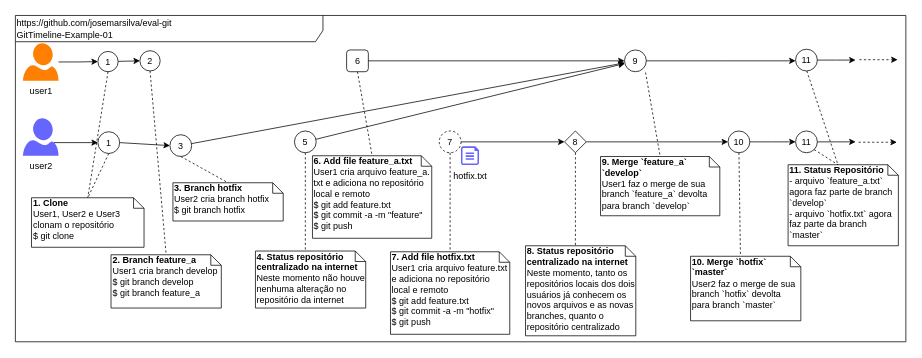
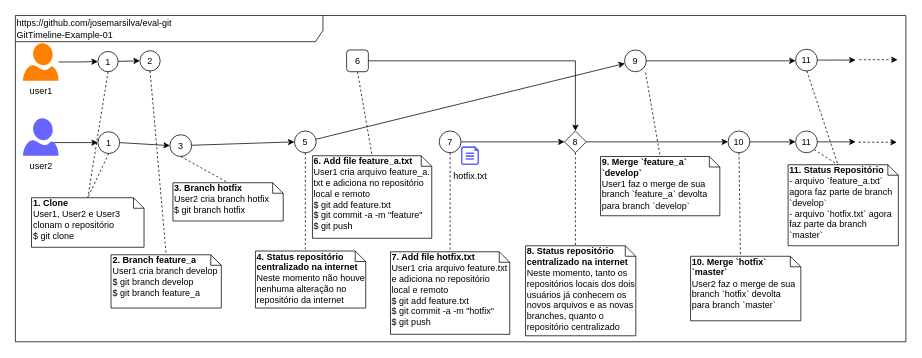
edge "6" -> "9": now "6" -> "8"
edge "3" -> "9": now "3" -> "5"
node "7": style dashed -> solid
